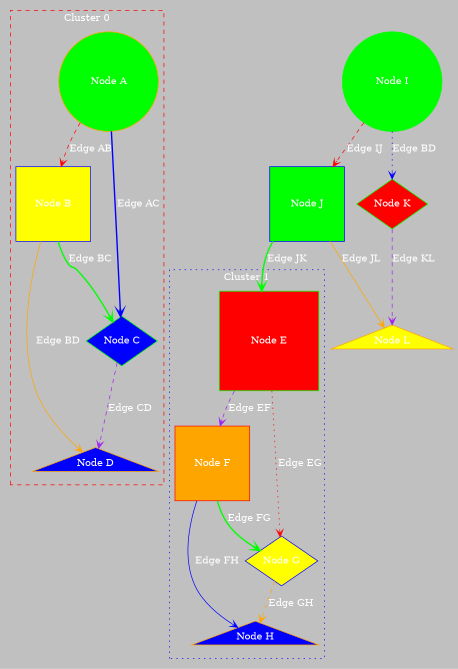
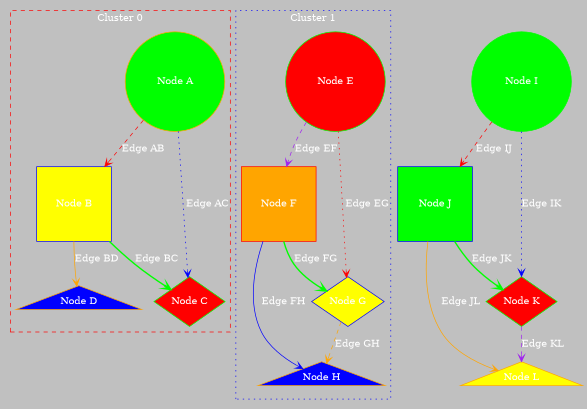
edge "Node I" -> "Node K": label "Edge BD" -> "Edge IK"
edge "Node A" -> "Node C": style bold -> dotted
edge "Node J" -> "Node E": now "Node J" -> "Node K"
node "Node C": fillcolor blue -> red
node "Node E": shape box -> circle
edge "Node C" -> "Node D": removed, label "Edge CD"
